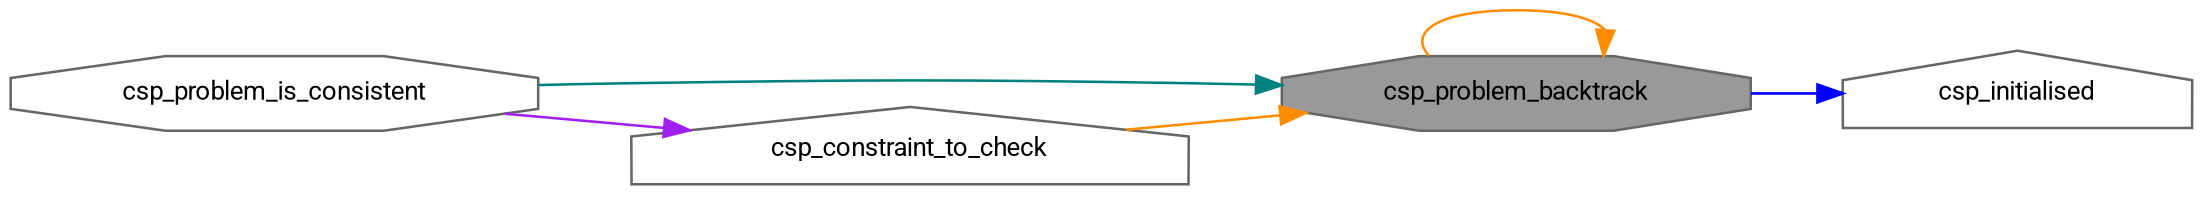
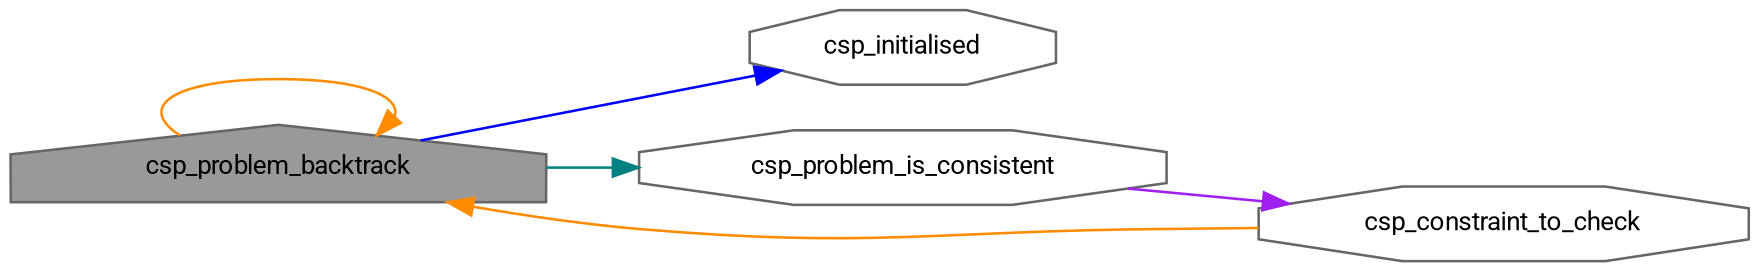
edge "csp_problem_is_consistent" -> "csp_problem_backtrack": reversed
node "csp_problem_backtrack": shape octagon -> house
node "csp_initialised": shape house -> octagon
node "csp_constraint_to_check": shape house -> octagon
